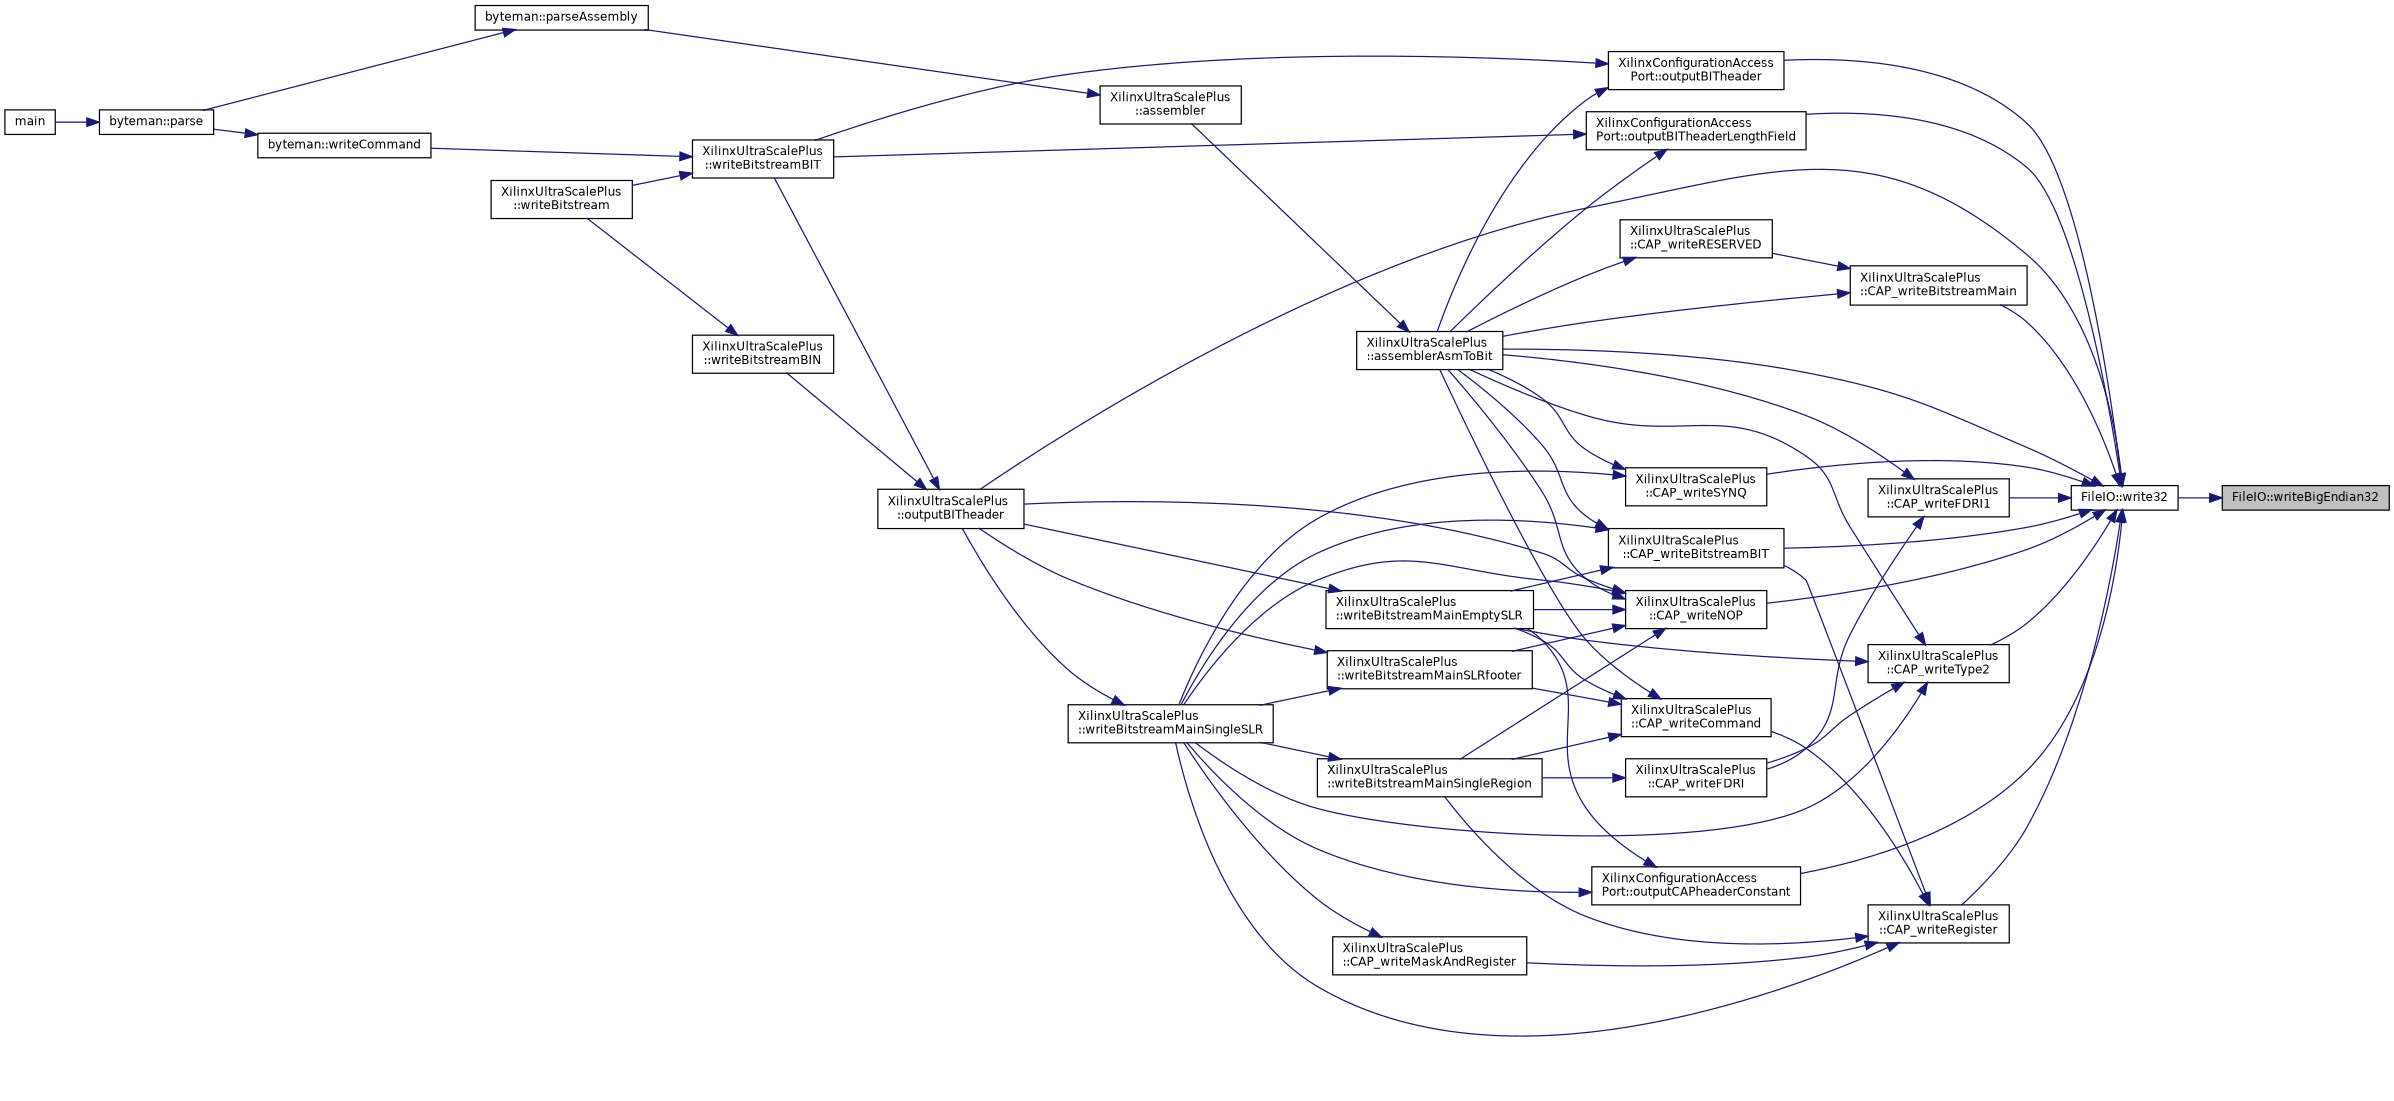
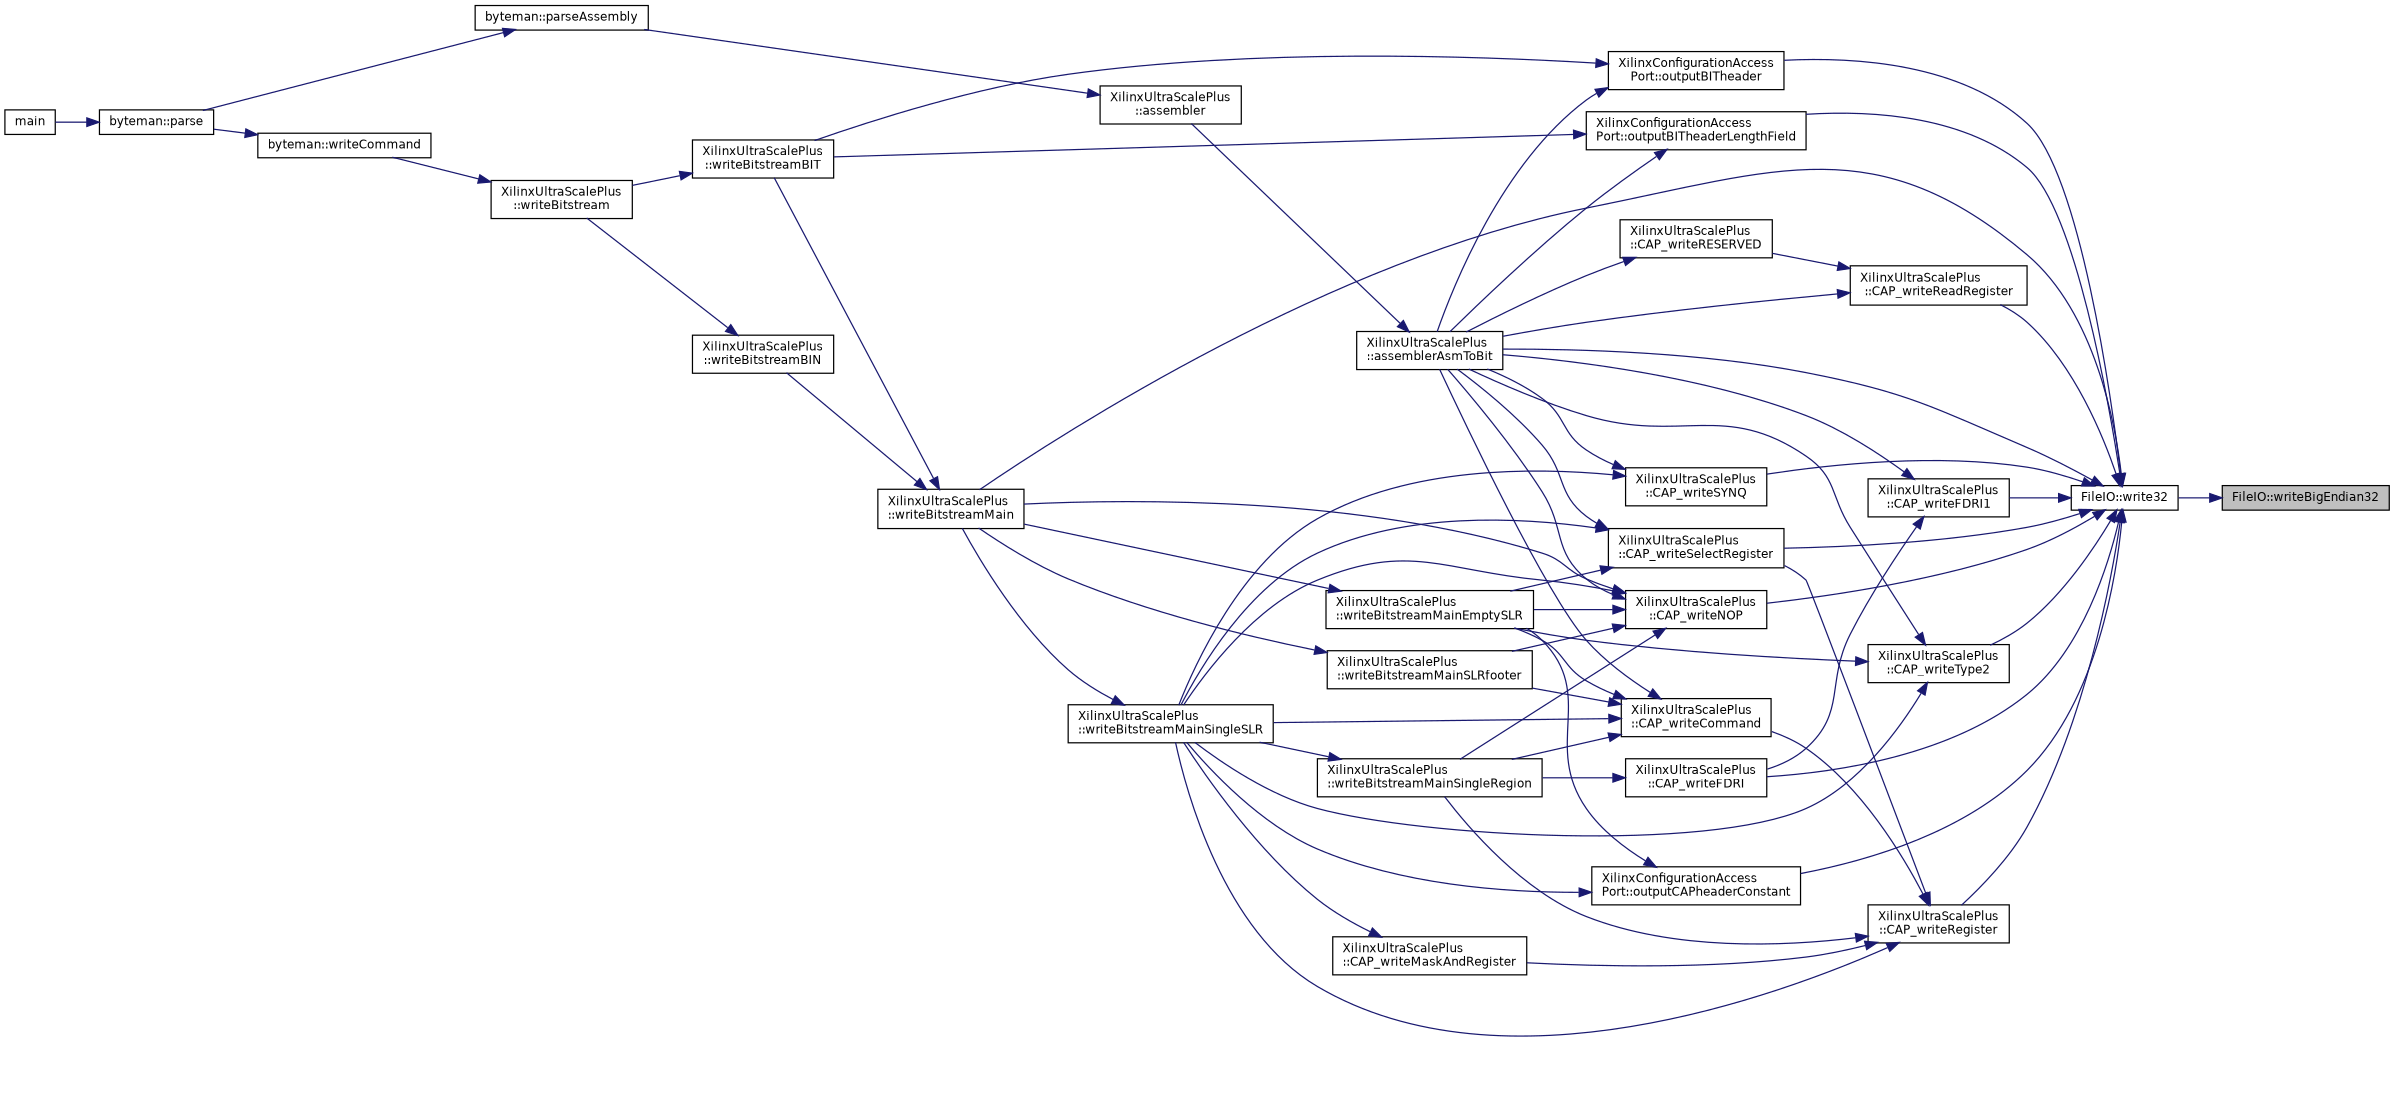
edge "byteman::writeCommand" -> "XilinxUltraScalePlus ::writeBitstreamBIT": now "byteman::writeCommand" -> "XilinxUltraScalePlus ::writeBitstream"
node "XilinxUltraScalePlus ::CAP_writeBitstreamMain": label "XilinxUltraScalePlus ::CAP_writeBitstreamMain" -> "XilinxUltraScalePlus ::CAP_writeReadRegister"
node "XilinxUltraScalePlus ::outputBITheader": label "XilinxUltraScalePlus ::outputBITheader" -> "XilinxUltraScalePlus ::writeBitstreamMain"
node "XilinxUltraScalePlus ::CAP_writeBitstreamBIT": label "XilinxUltraScalePlus ::CAP_writeBitstreamBIT" -> "XilinxUltraScalePlus ::CAP_writeSelectRegister"
edge "XilinxUltraScalePlus ::writeBitstreamMainSingleSLR" -> "XilinxUltraScalePlus ::writeBitstreamMainSLRfooter": now "XilinxUltraScalePlus ::writeBitstreamMainSingleSLR" -> "XilinxUltraScalePlus ::CAP_writeCommand"
edge "XilinxUltraScalePlus ::CAP_writeFDRI" -> "XilinxUltraScalePlus ::CAP_writeType2": now "XilinxUltraScalePlus ::CAP_writeFDRI" -> "FileIO::write32"
